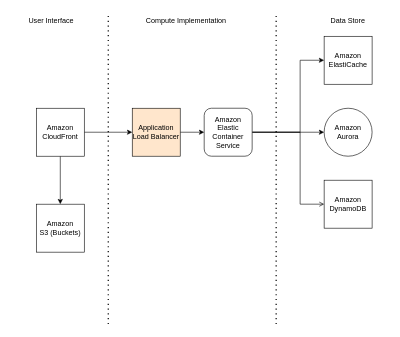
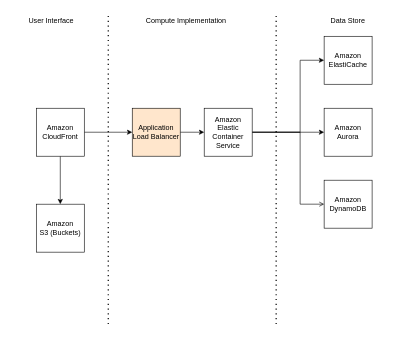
node "Amazon Elastic Container Service": shape rounded rectangle -> rectangle
node "Amazon Aurora": shape ellipse -> rectangle
